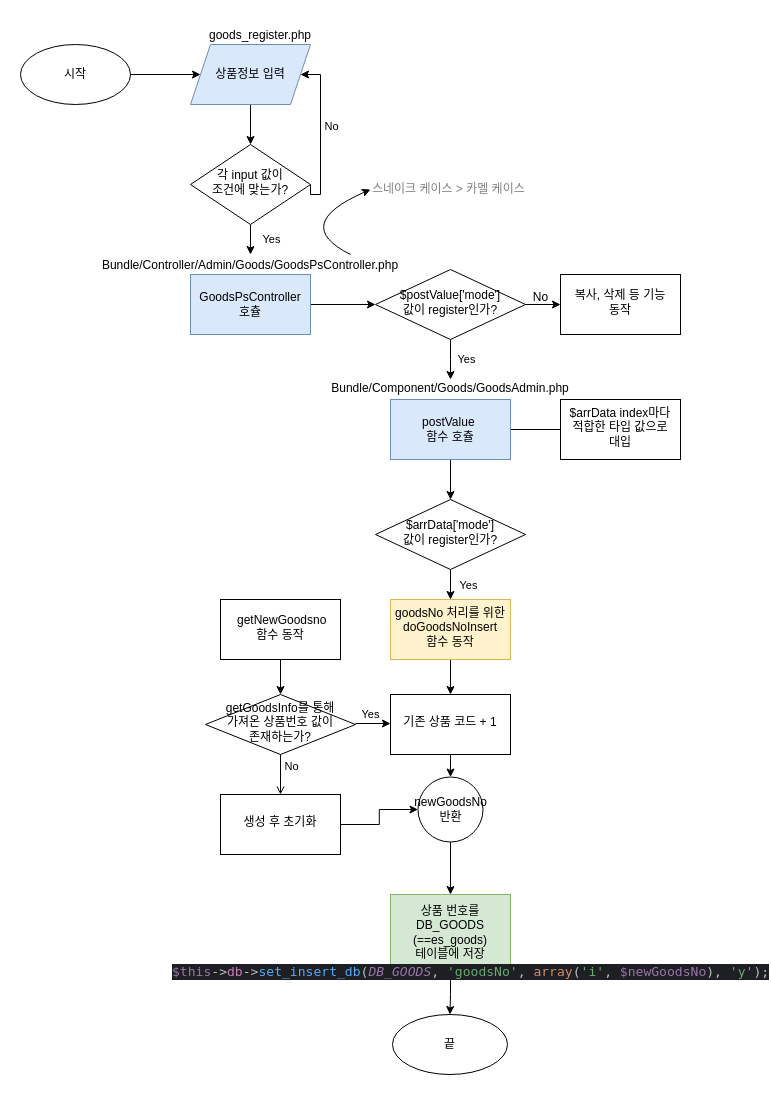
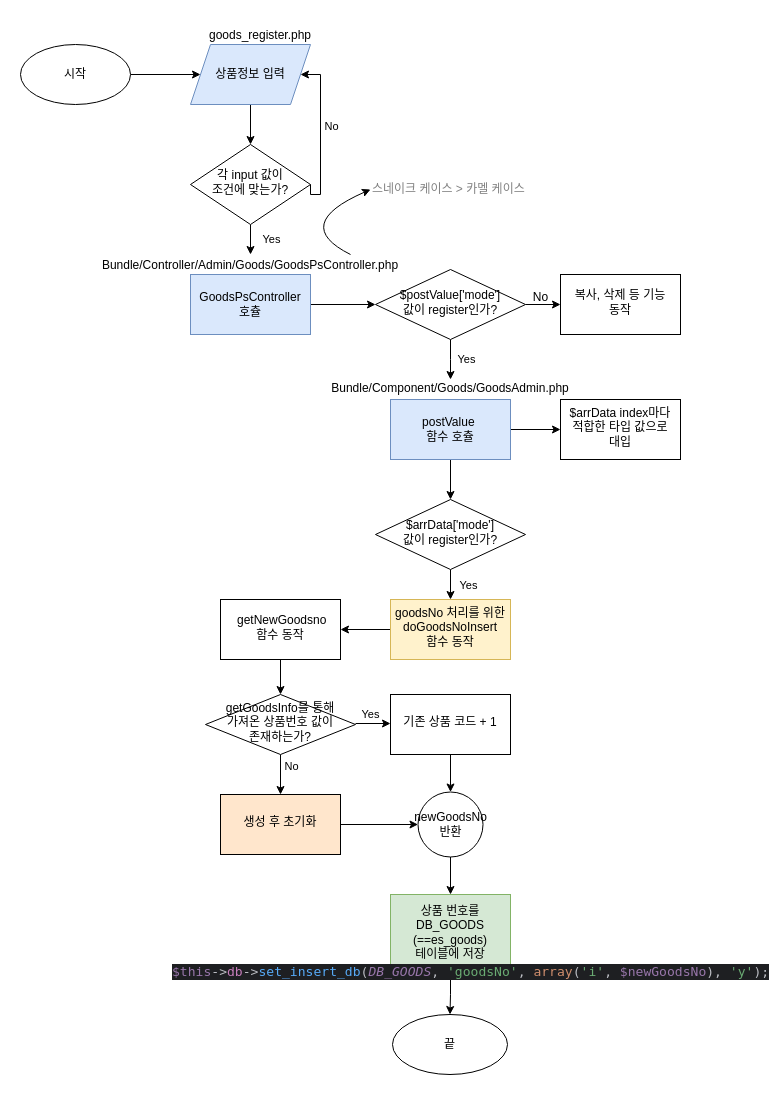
edge "postValue 함수 호츌" -- "$arrData index마다 적합한 타입 값으로 대입": arrowhead none -> classic
edge "goodsNo 처리를 위한 doGoodsNoInsert 함수 동작" -> "기존 상품 코드 + 1": now "goodsNo 처리를 위한 doGoodsNoInsert 함수 동작" -> "getNewGoodsno 함수 동작"
edge "getGoodsInfo를 통해 가져온 상품번호 값이 존재하는가?" -> "생성 후 초기화": arrowhead open -> classic
node "newGoodsNo 반환": moved (451, 810) -> (451, 825)
node "생성 후 초기화": fillcolor #ffffff -> #ffe6cc
